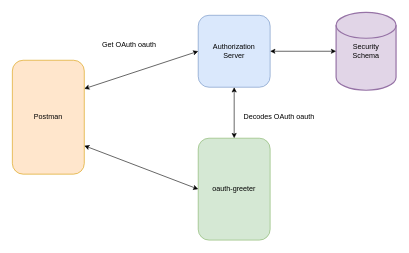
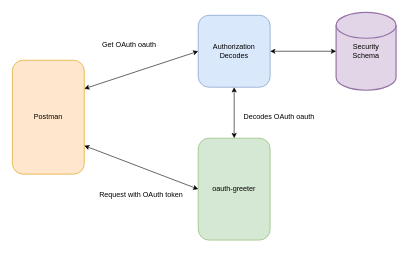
node "Authorization Server": label "Authorization Server" -> "Authorization Decodes"
node "Request with OAuth token": added
